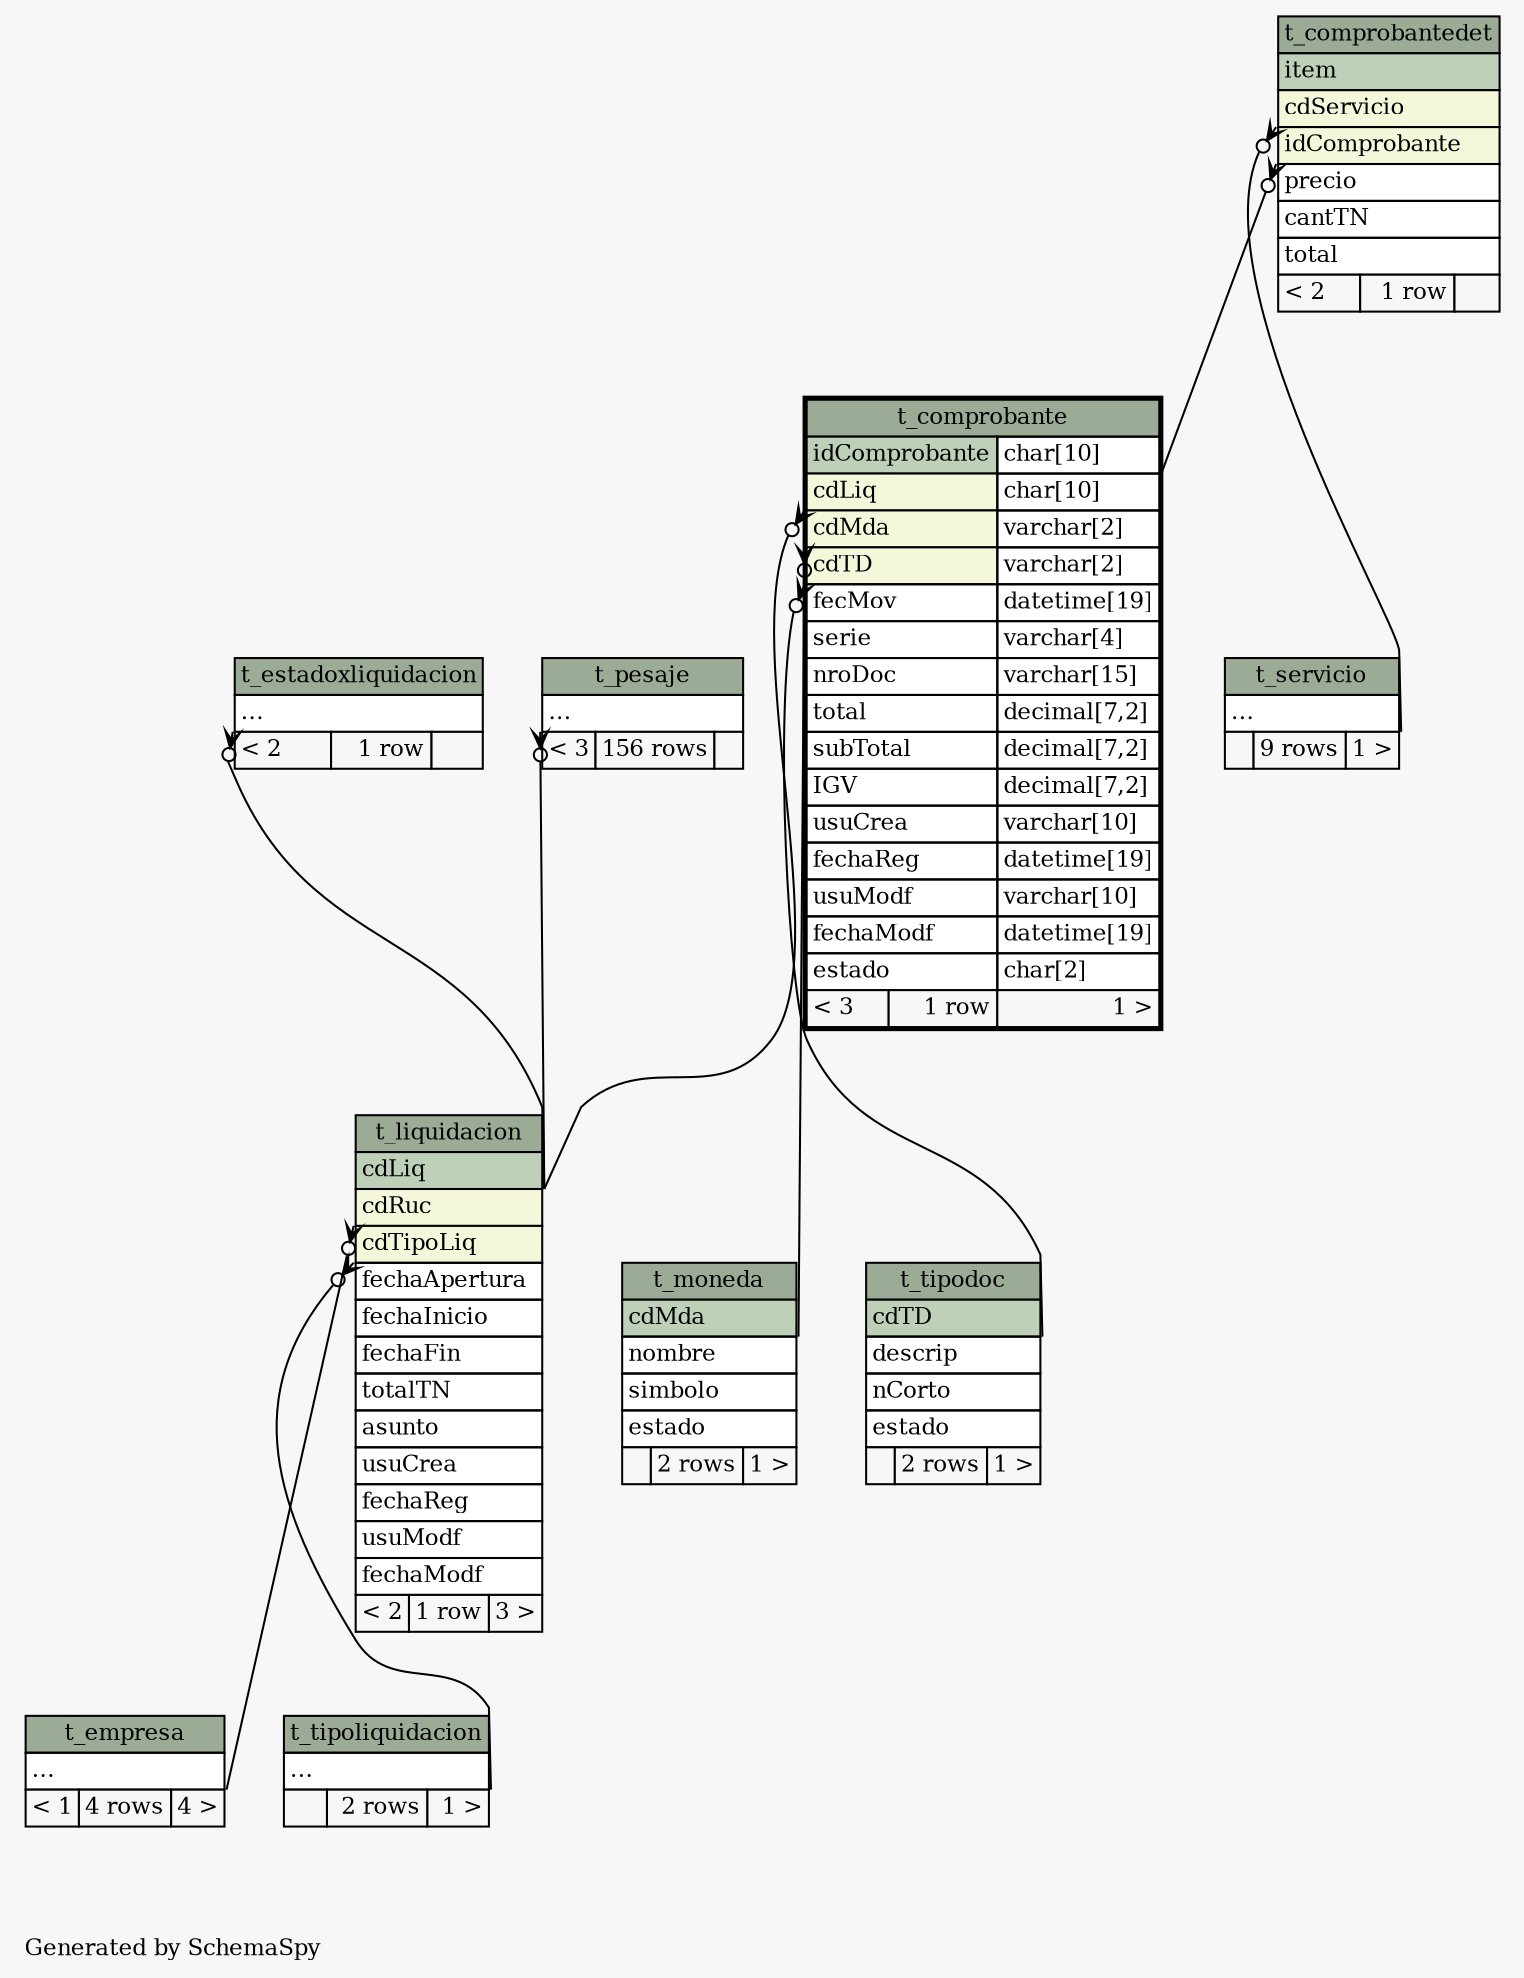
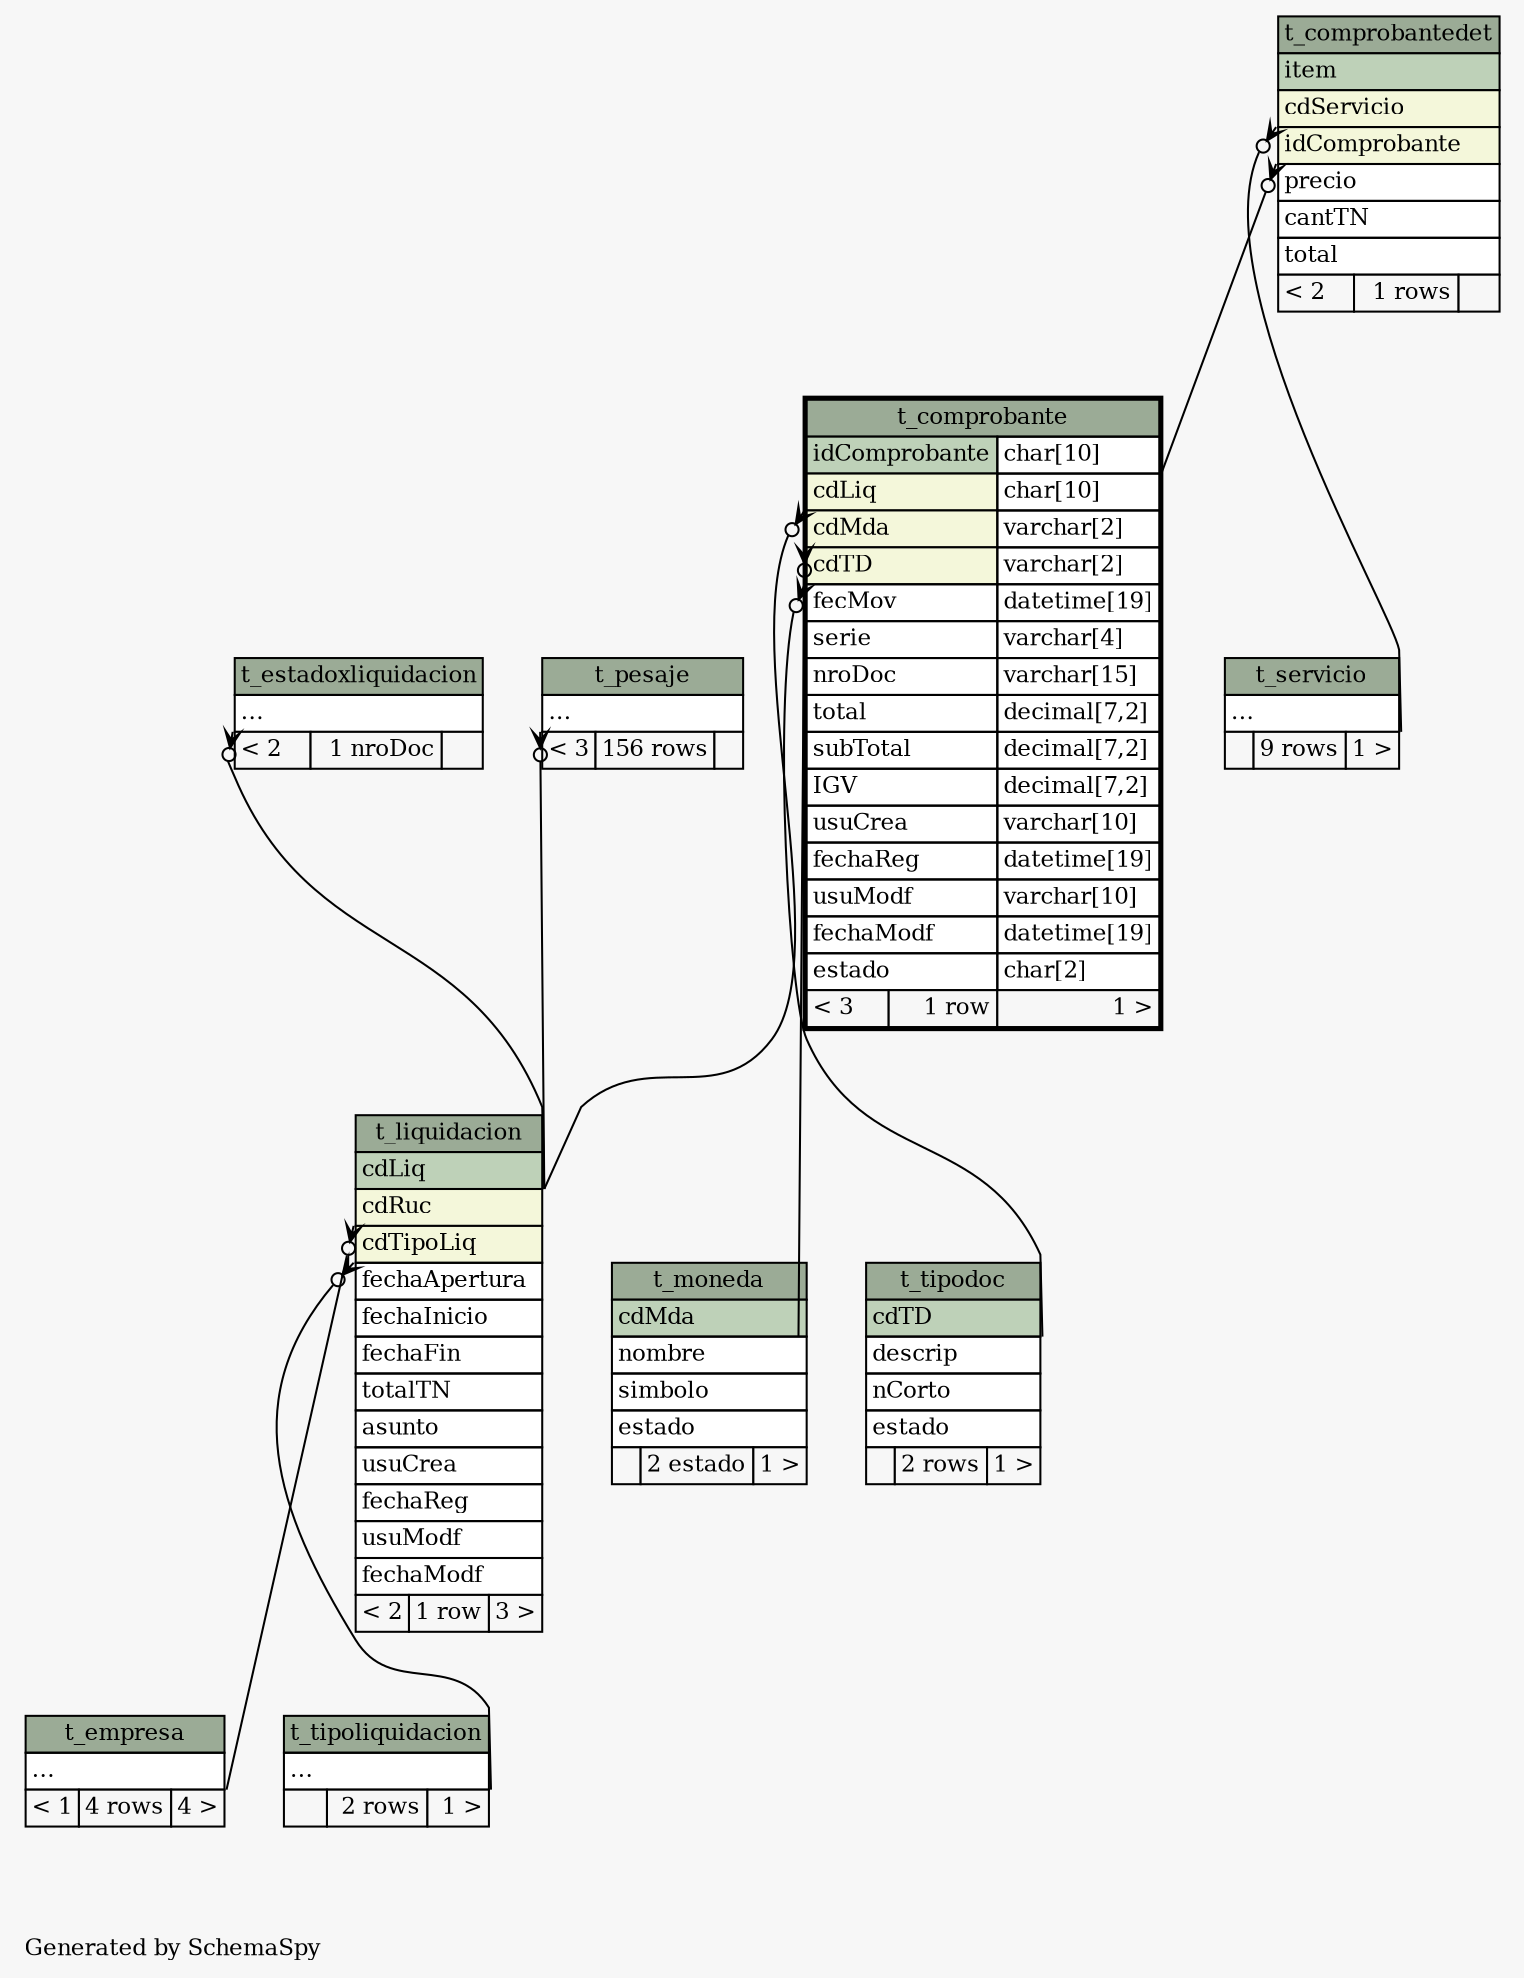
node "t_comprobantedet": text "1 row" -> "1 rows"
node "t_estadoxliquidacion": text "1 row" -> "1 nroDoc"
node "t_moneda": text "2 rows" -> "2 estado"
